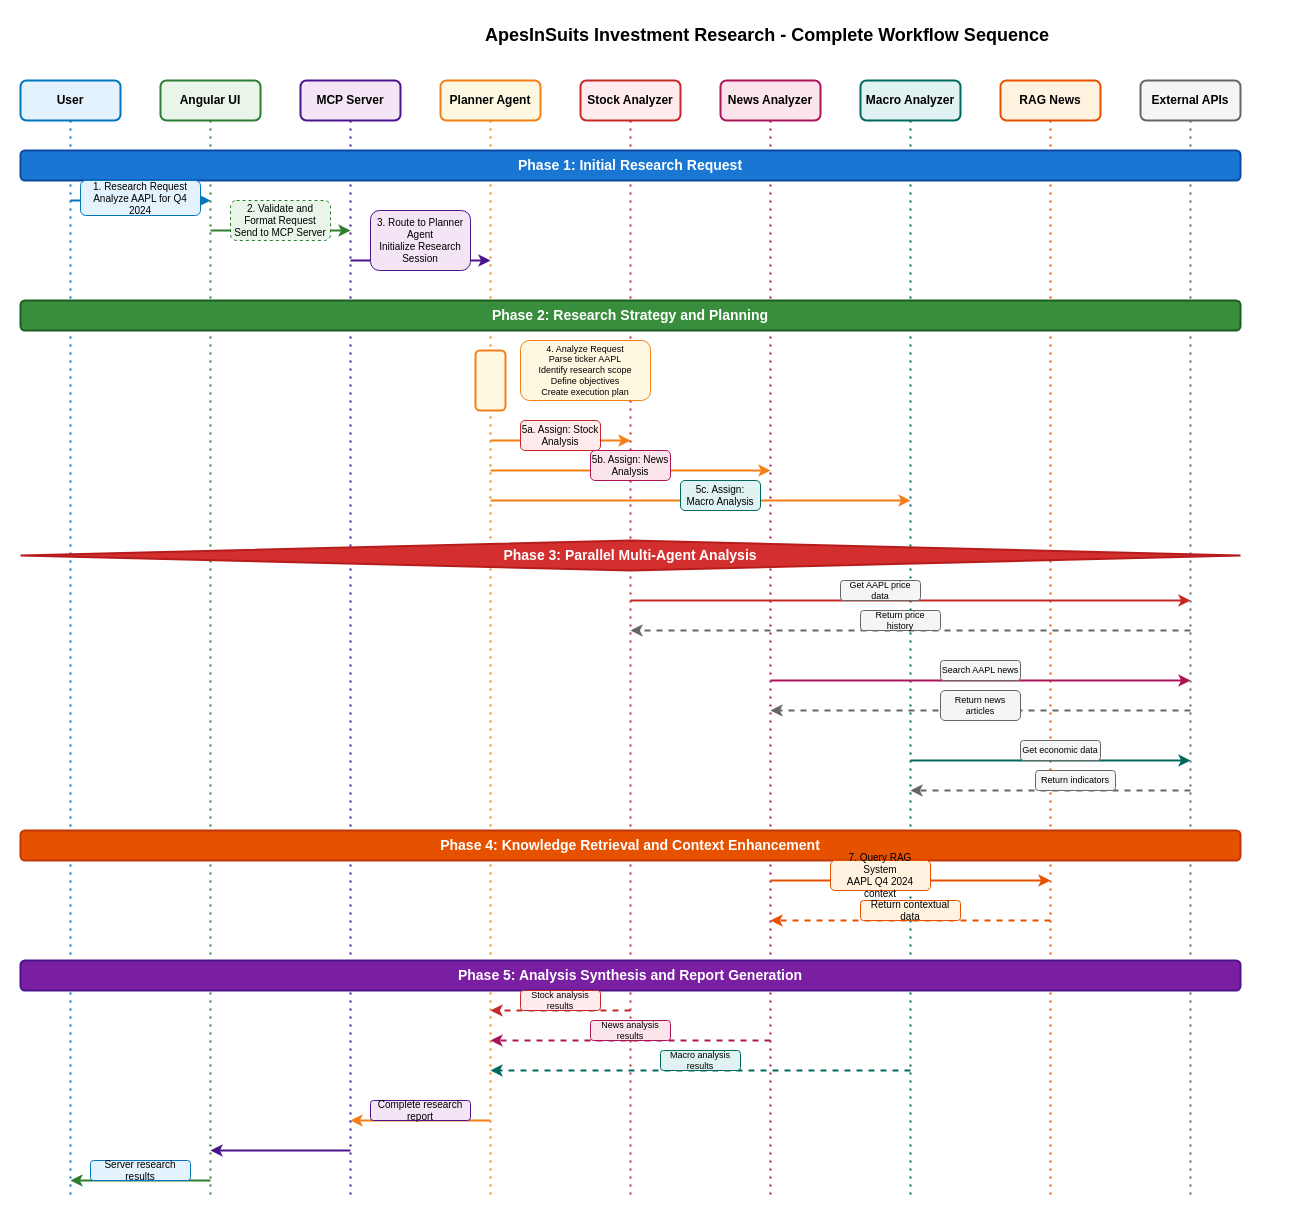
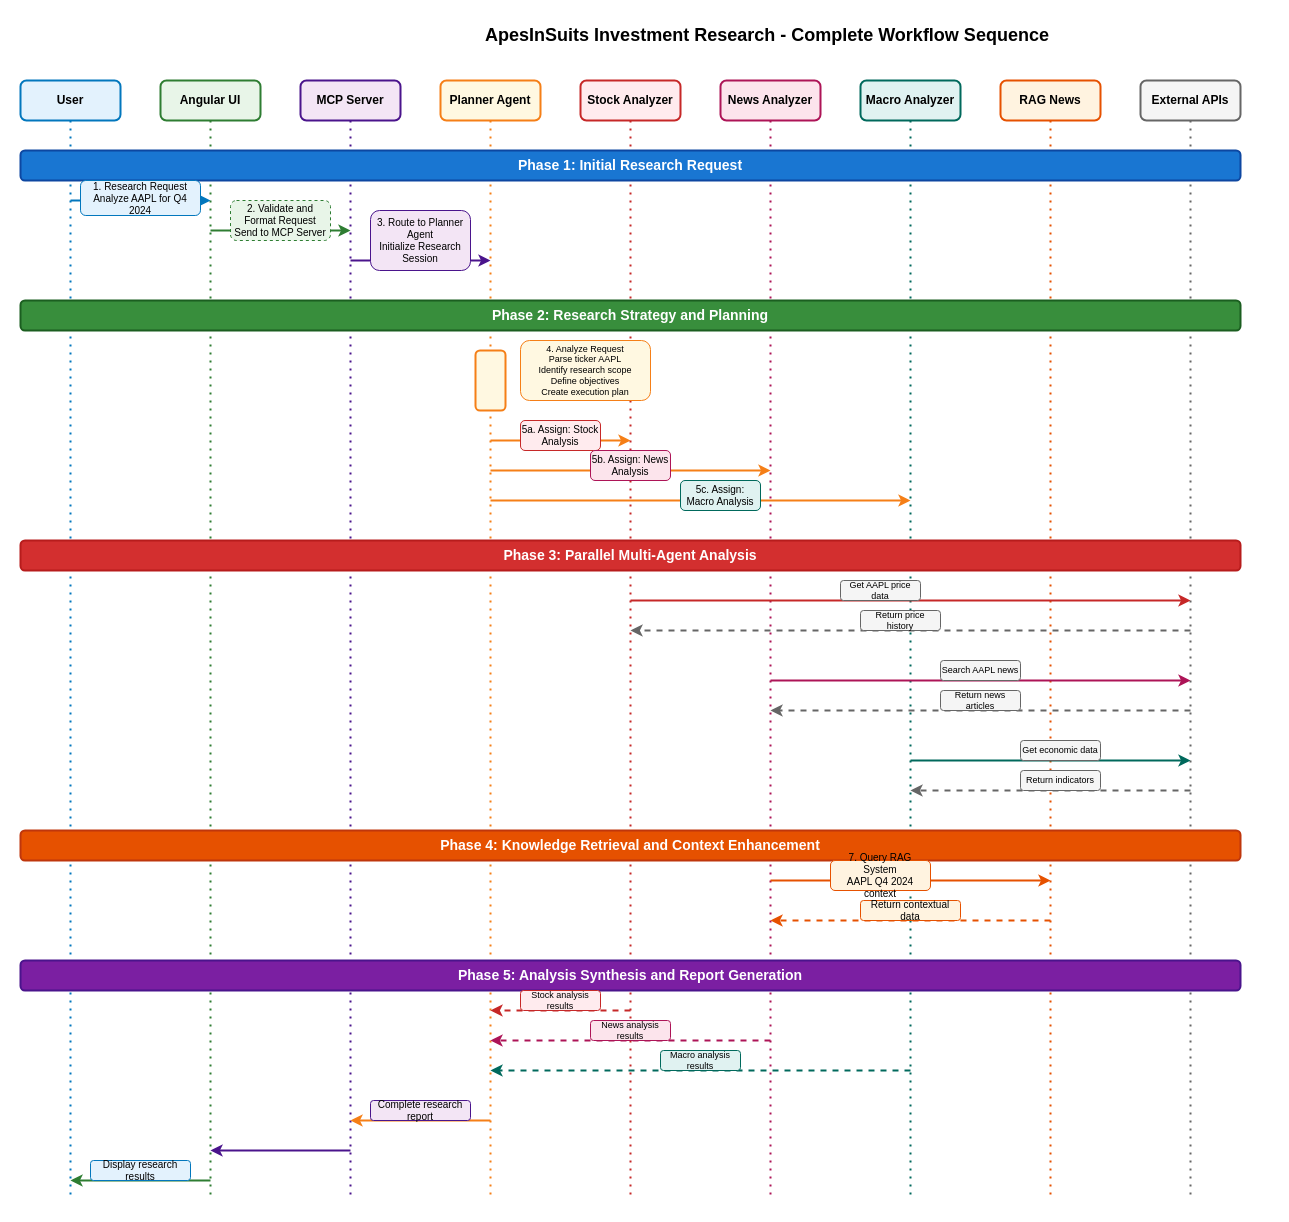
node "Phase 3: Parallel Multi-Agent Analysis": shape diamond -> rounded rectangle
node "Return news articles": size 80x30 -> 80x20
node "Return indicators": moved (1076, 781) -> (1061, 781)
node "Server research results": label "Server research results" -> "Display research results"
